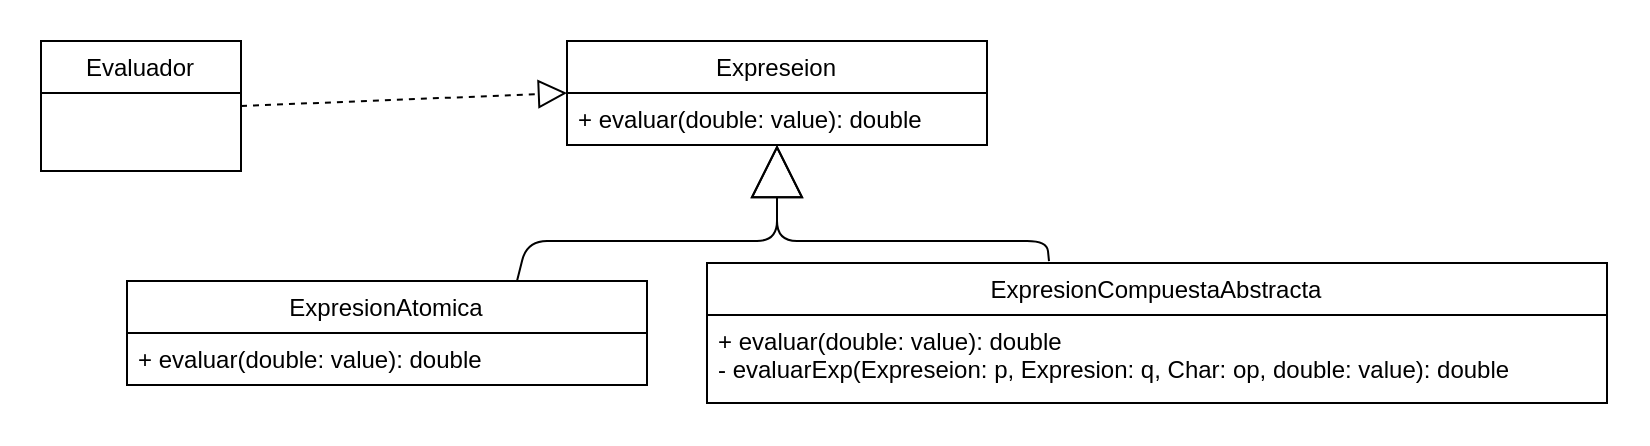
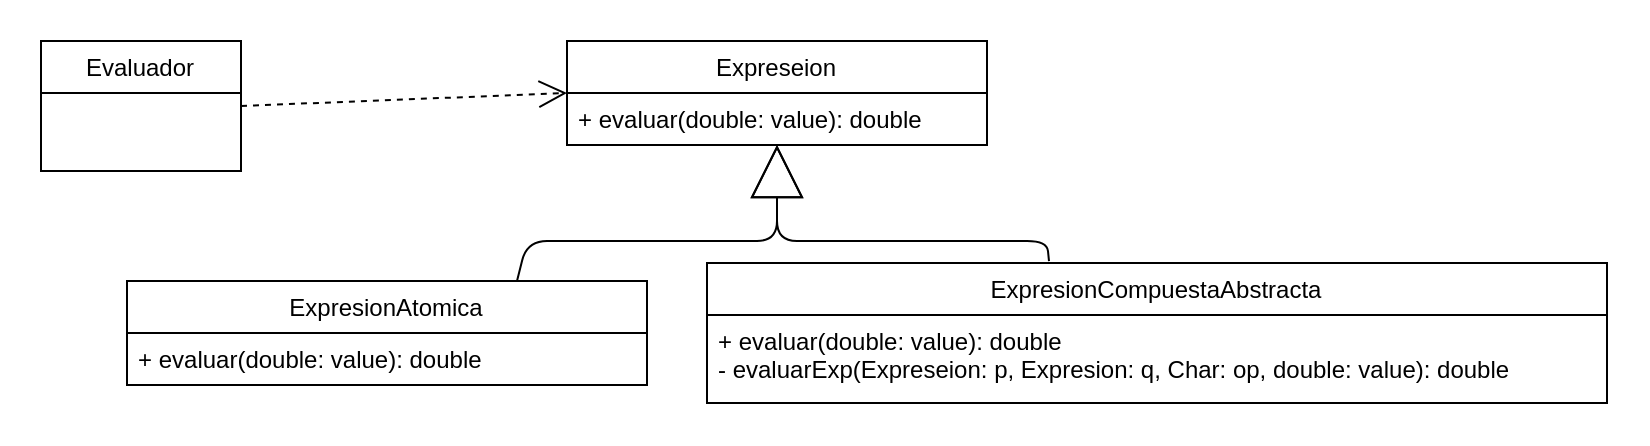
edge "Evaluador" -> "Expreseion": arrowhead block -> open
